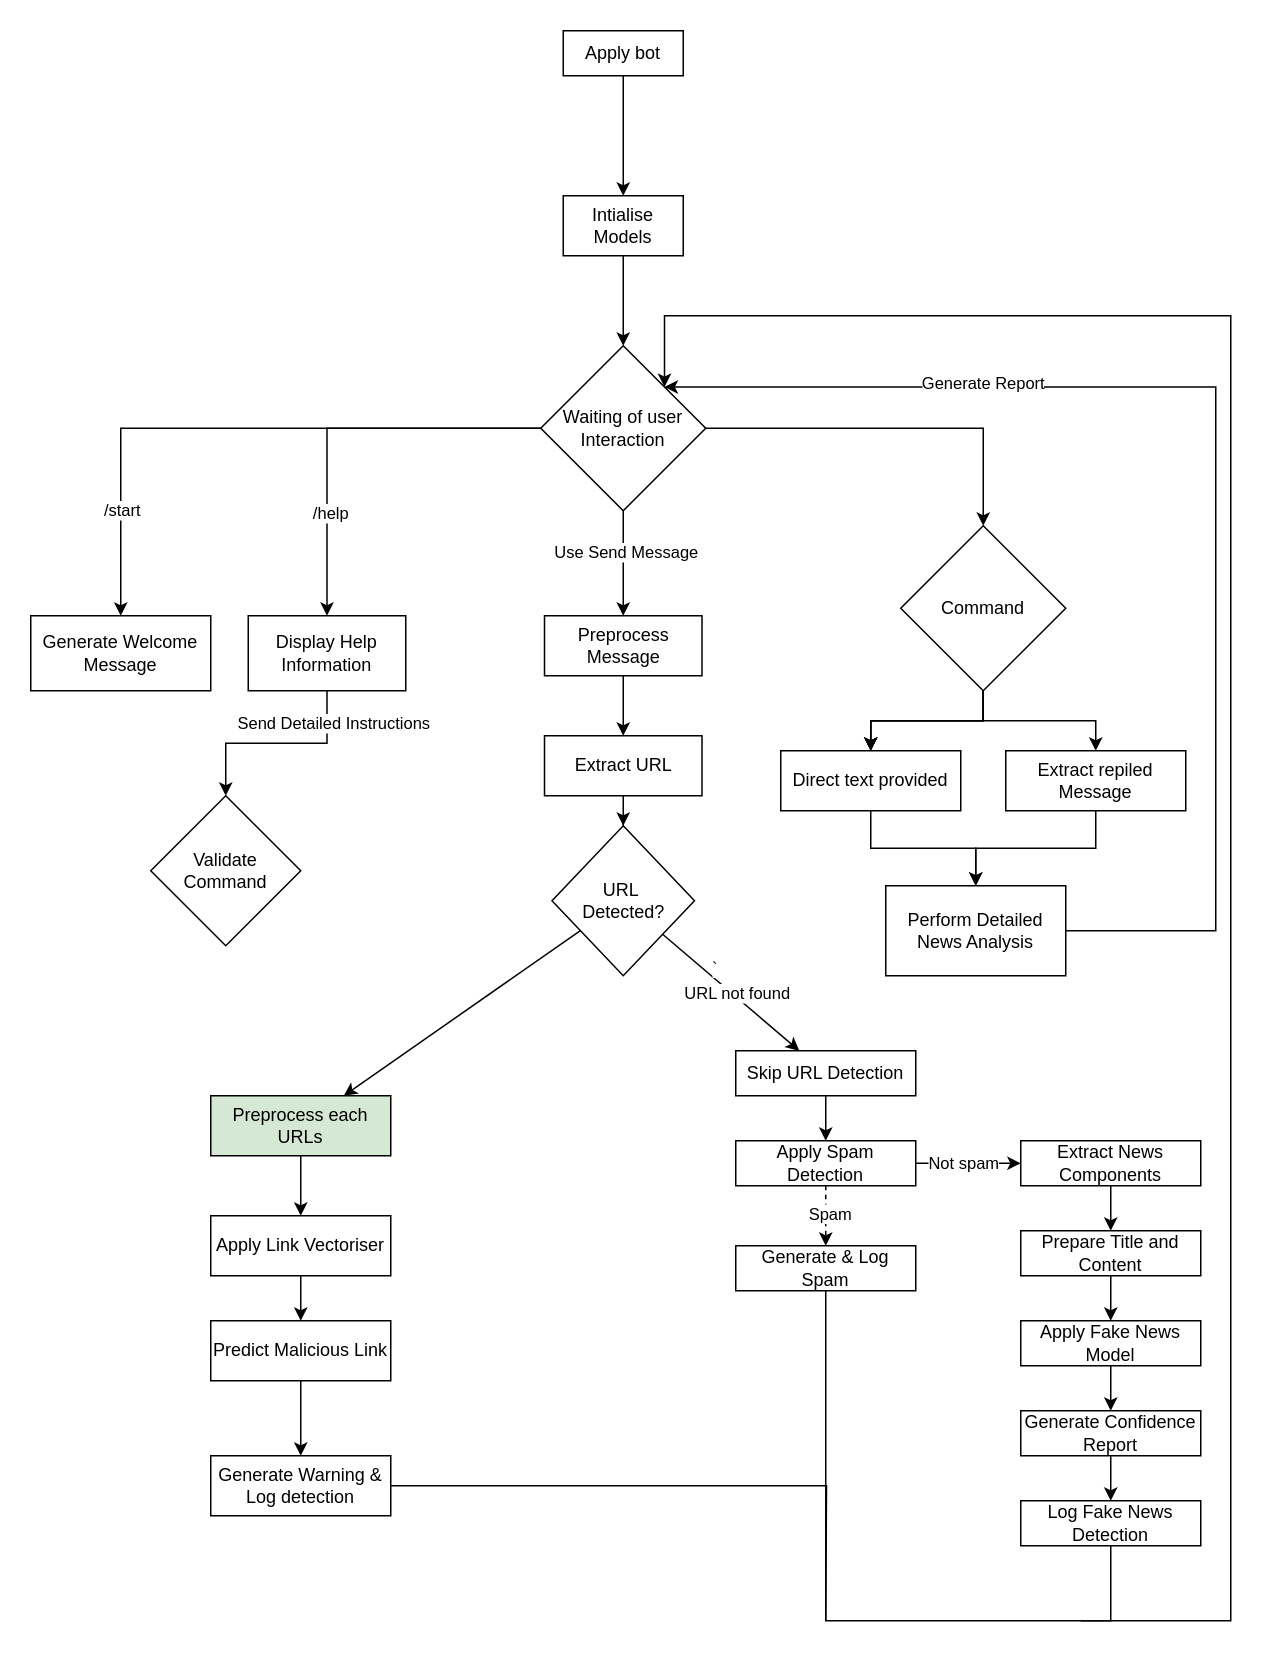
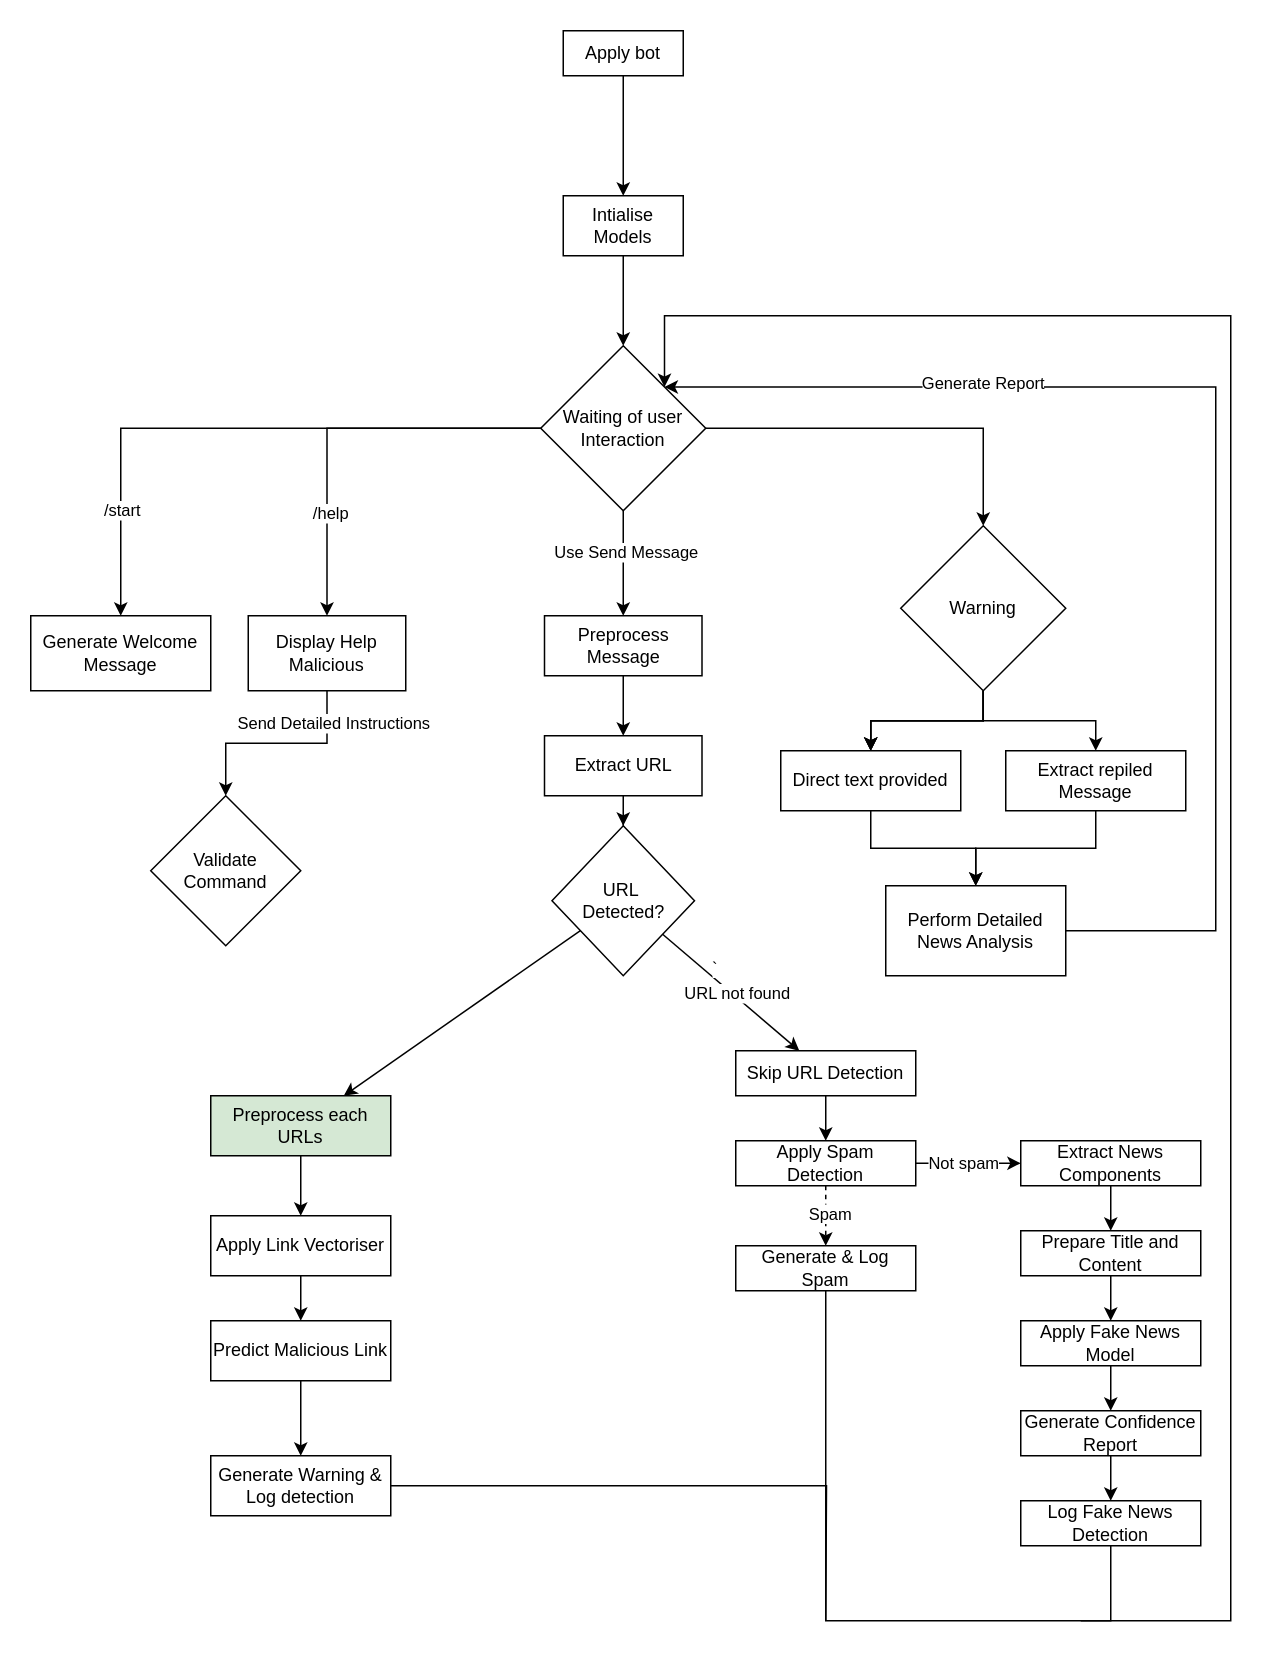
node "Command": label "Command" -> "Warning"
node "Display Help Information": label "Display Help Information" -> "Display Help Malicious"
